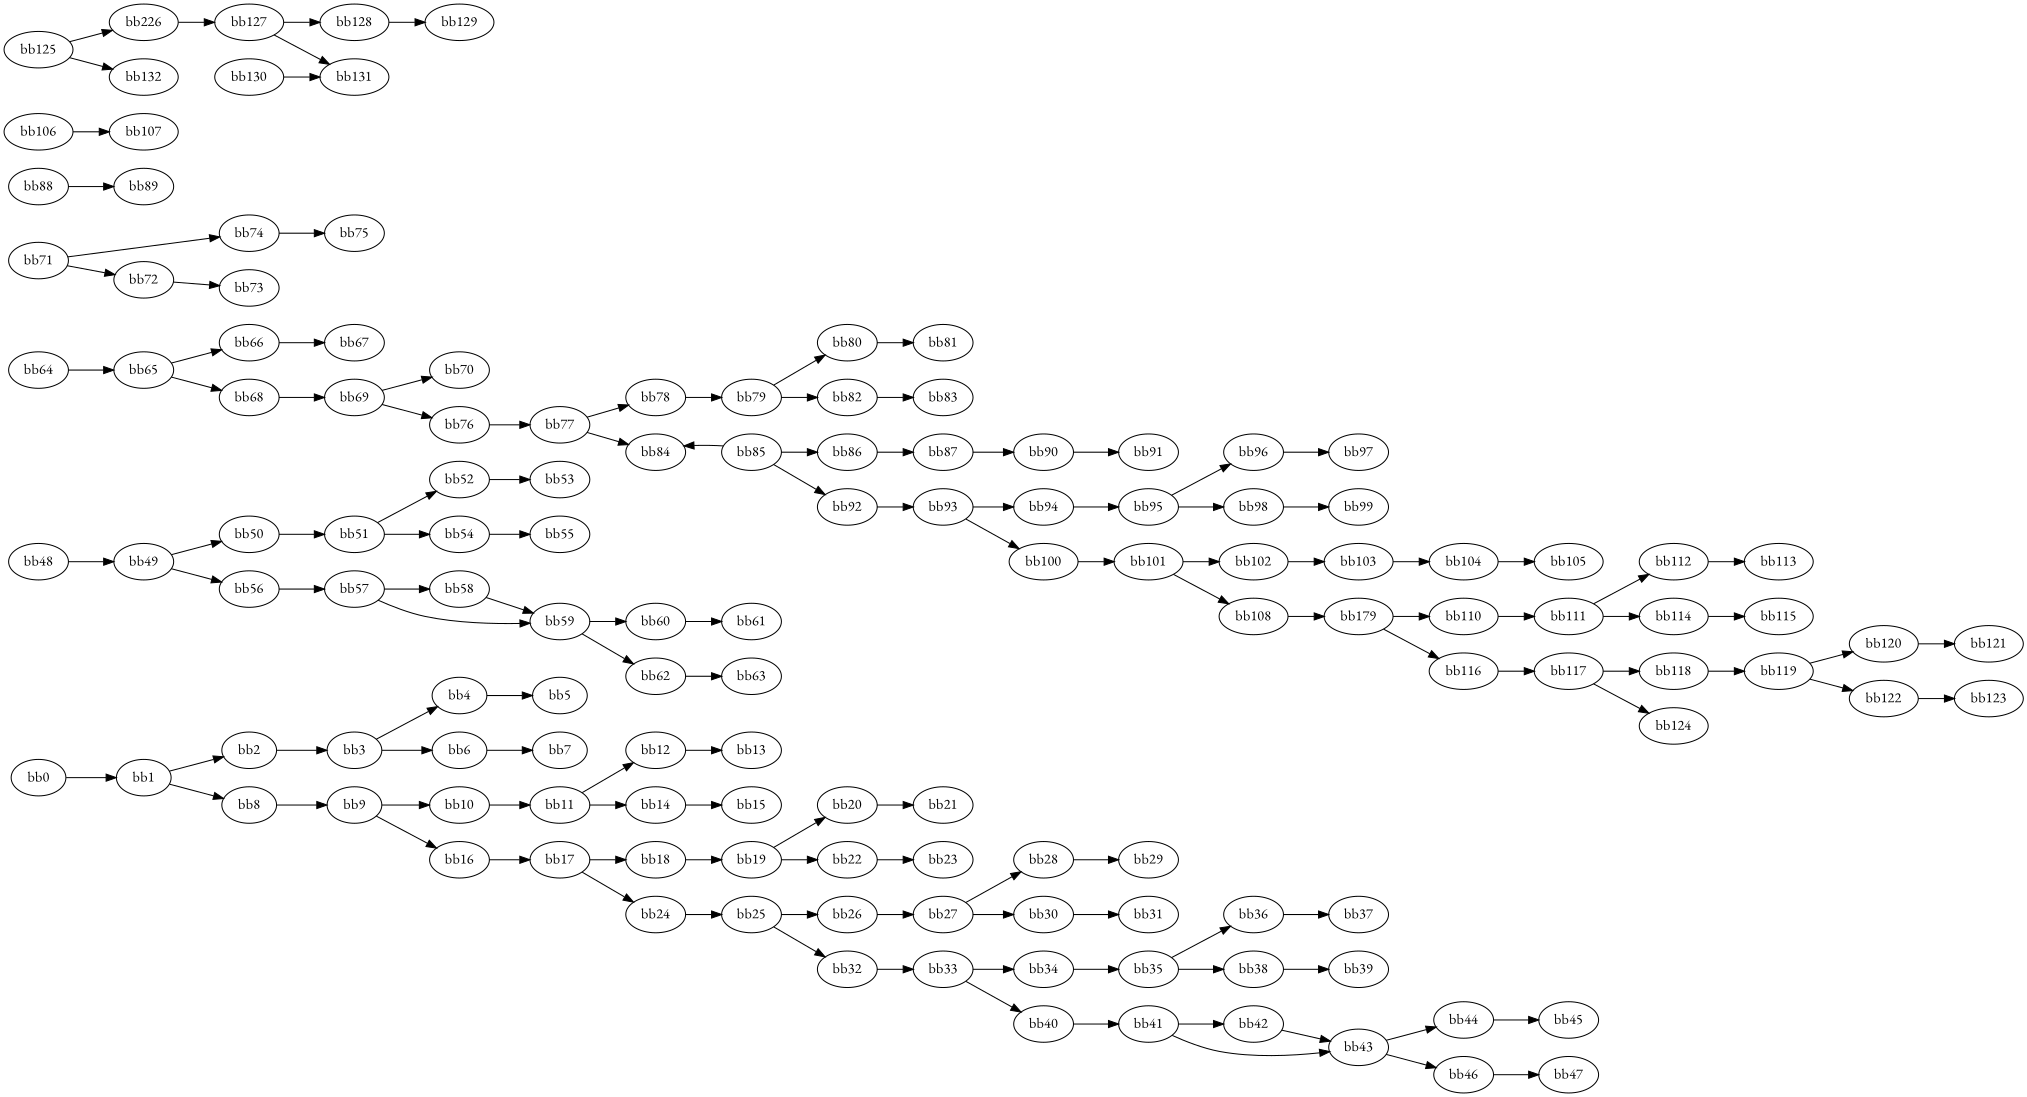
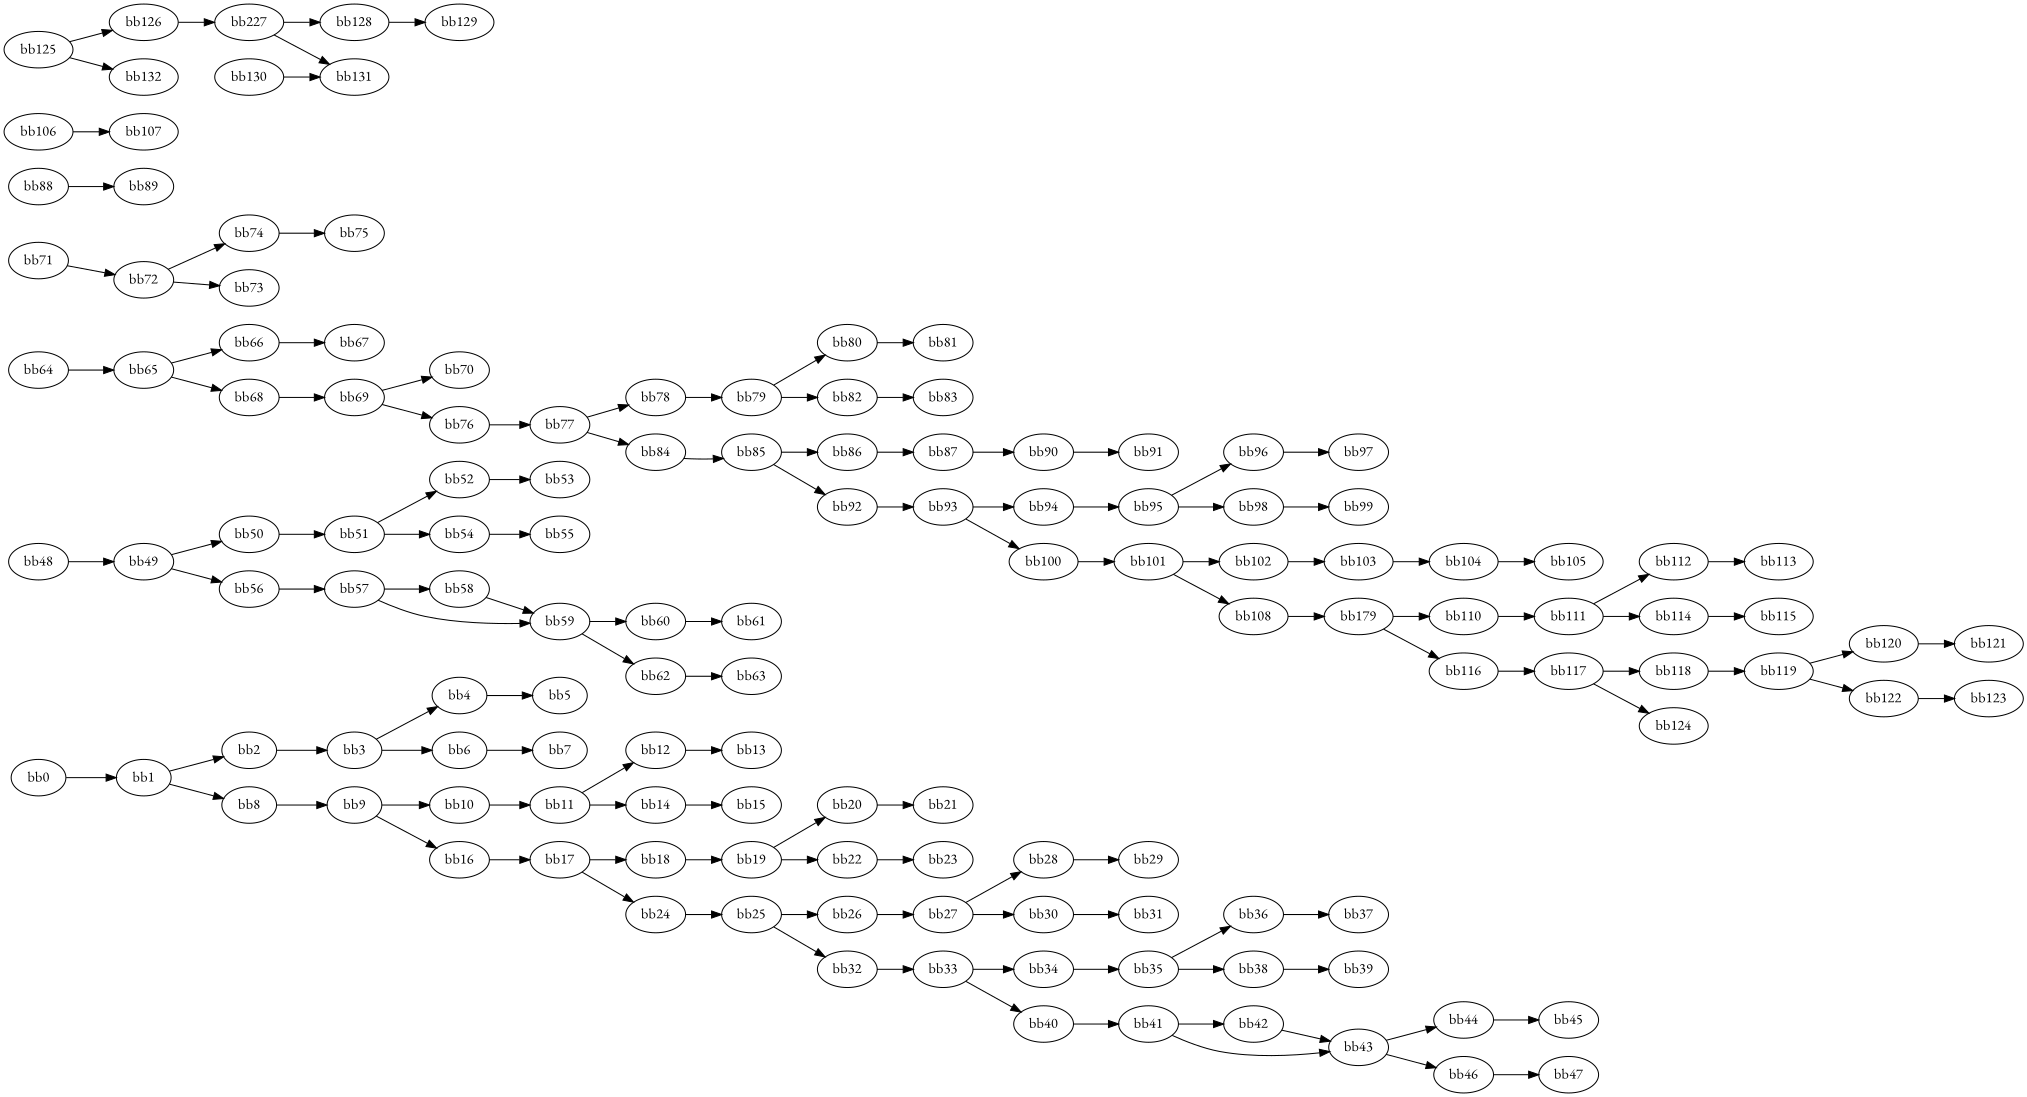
node "bb226": label "bb226" -> "bb126"
node "bb127": label "bb127" -> "bb227"
edge "bb71" -> "bb74": now "bb72" -> "bb74"
edge "bb85" -> "bb84": reversed
